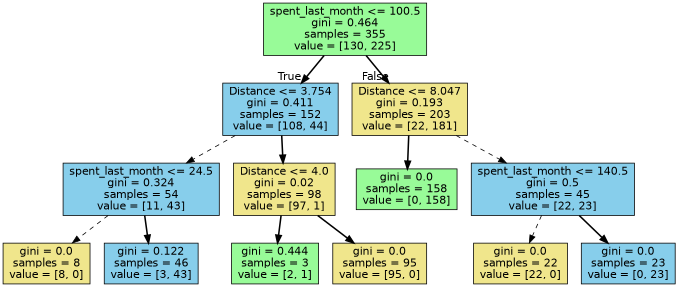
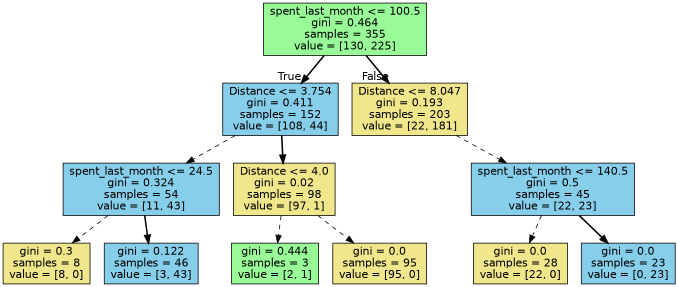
node "gini = 0.0 samples = 158 value = [0, 158]": removed
edge "Distance <= 4.0 gini = 0.02 samples = 98 value = [97, 1]" -> "gini = 0.444 samples = 3 value = [2, 1]": style bold -> dashed
edge "Distance <= 4.0 gini = 0.02 samples = 98 value = [97, 1]" -> "gini = 0.0 samples = 95 value = [95, 0]": style bold -> dashed
node "gini = 0.0 samples = 8 value = [8, 0]": label "gini = 0.0 samples = 8 value = [8, 0]" -> "gini = 0.3 samples = 8 value = [8, 0]"
node "gini = 0.0 samples = 22 value = [22, 0]": label "gini = 0.0 samples = 22 value = [22, 0]" -> "gini = 0.0 samples = 28 value = [22, 0]"
